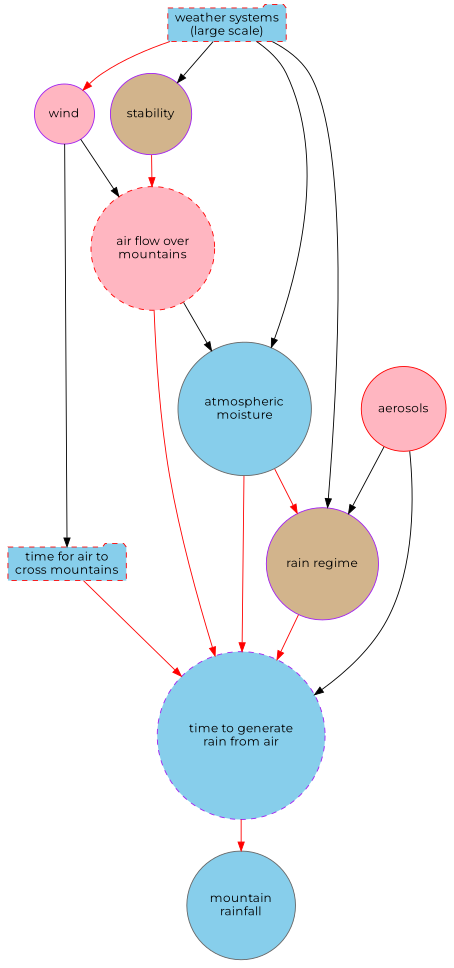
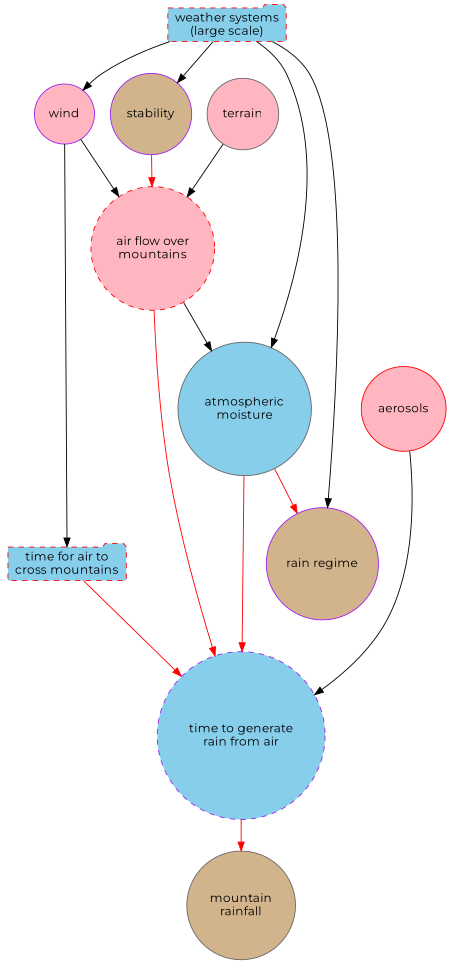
edge "weather systems (large scale)" -> "wind": color red -> black
node "terrain": added
edge "aerosols" -> "rain regime": removed
edge "rain regime" -> "time to generate rain from air": removed
node "mountain rainfall": fillcolor skyblue -> tan
